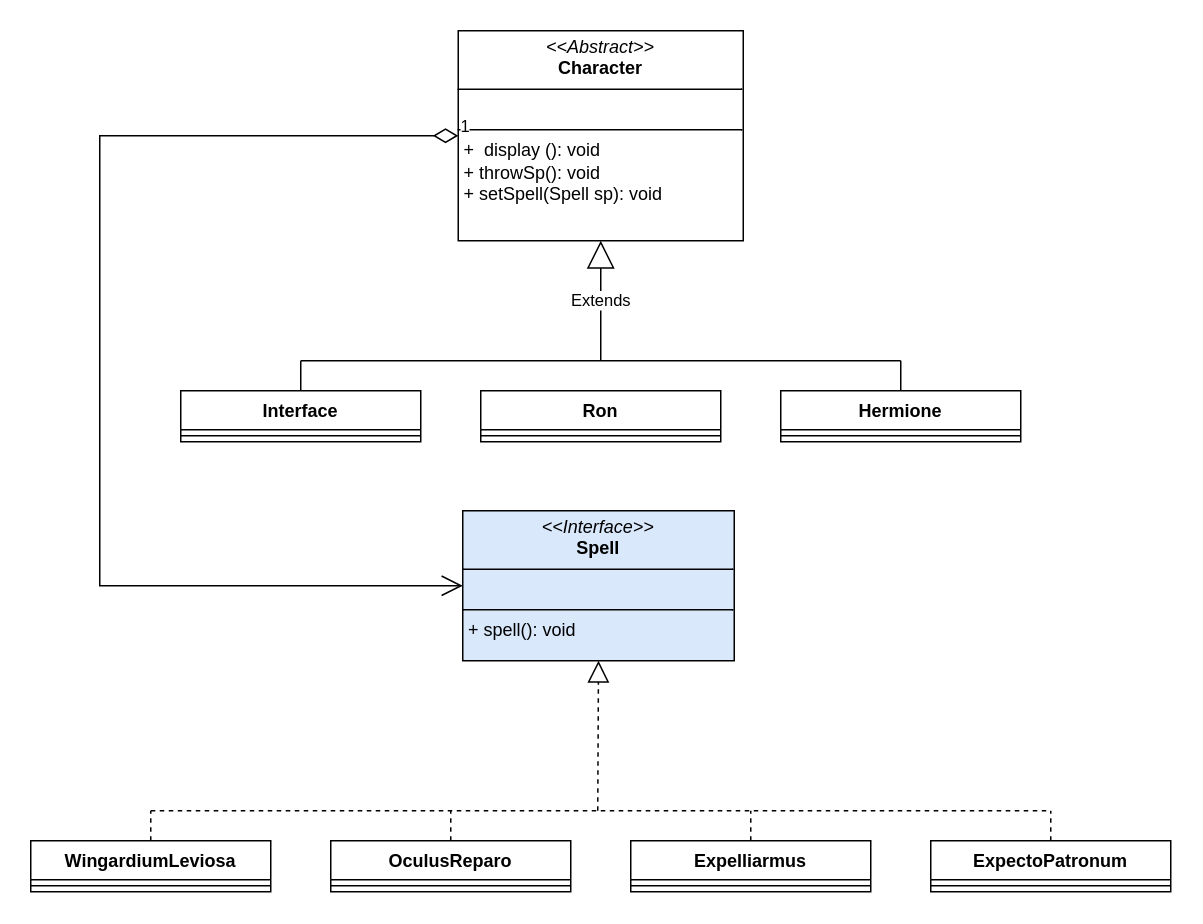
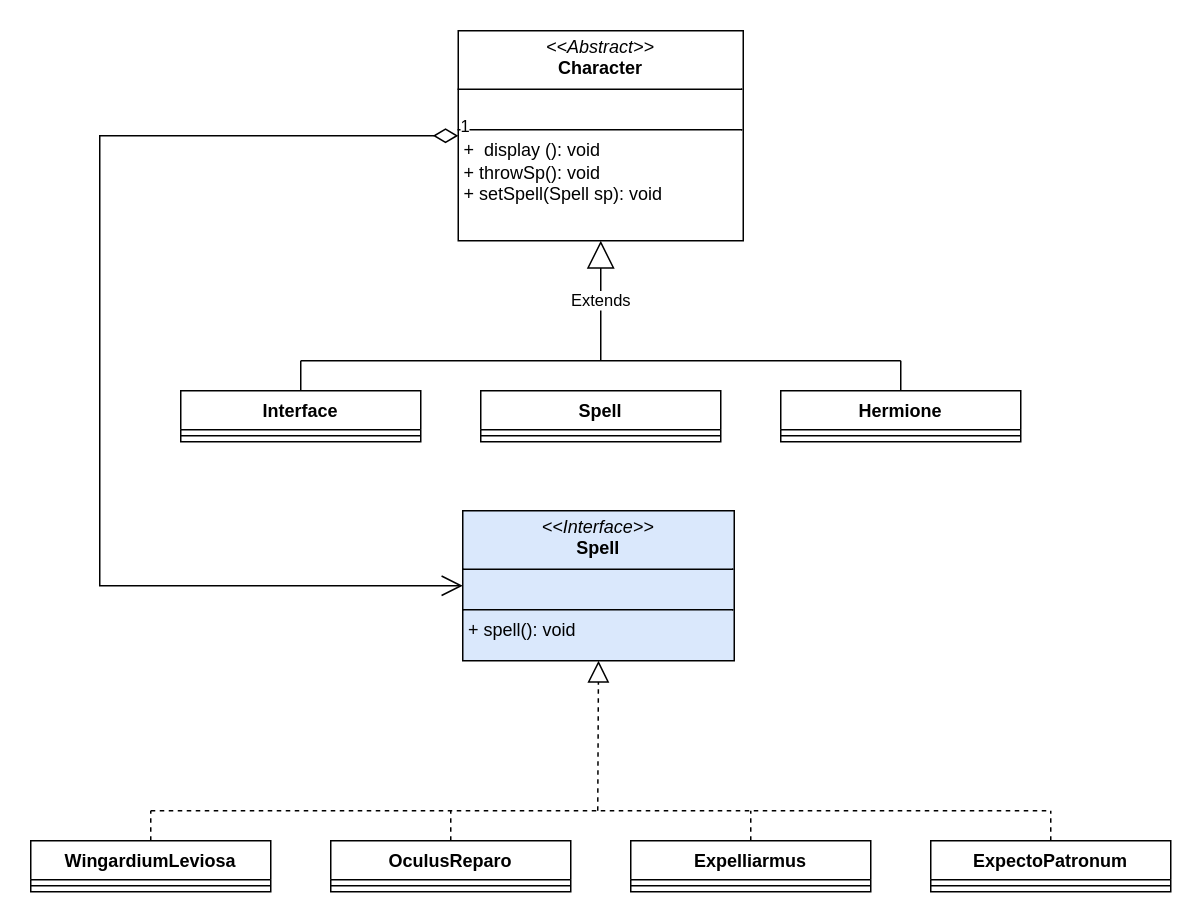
node "Ron": label "Ron" -> "Spell"
